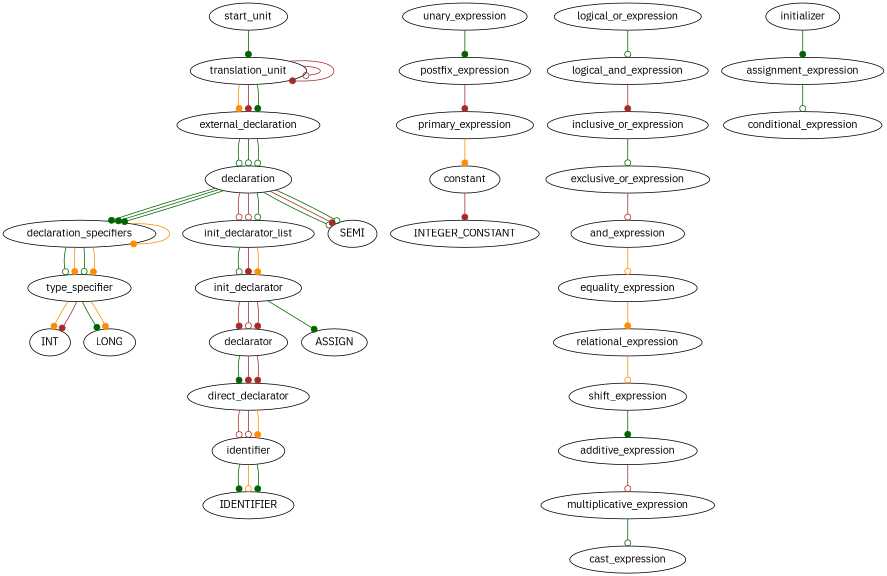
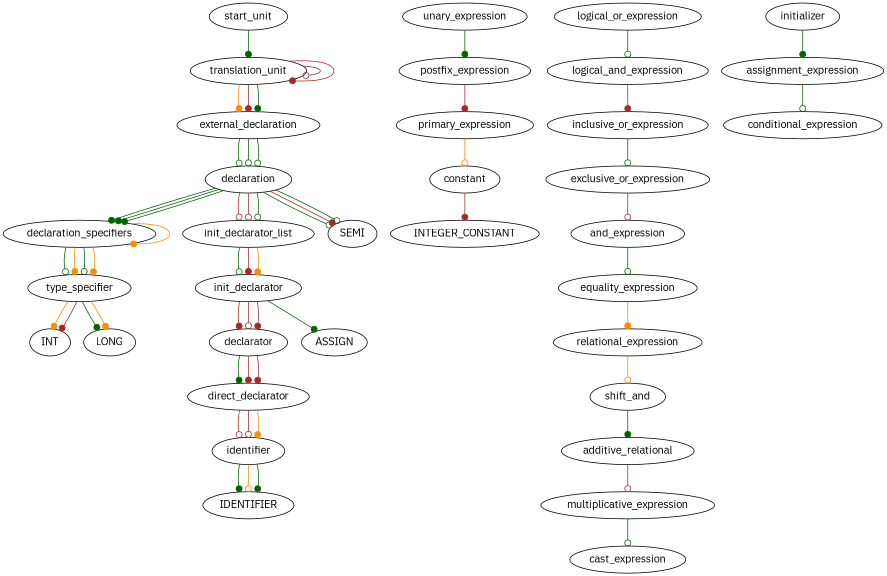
edge "primary_expression" -> "constant": arrowhead dot -> odot
edge "and_expression" -> "equality_expression": color darkorange -> darkgreen
node "shift_expression": label "shift_expression" -> "shift_and"
node "additive_expression": label "additive_expression" -> "additive_relational"
